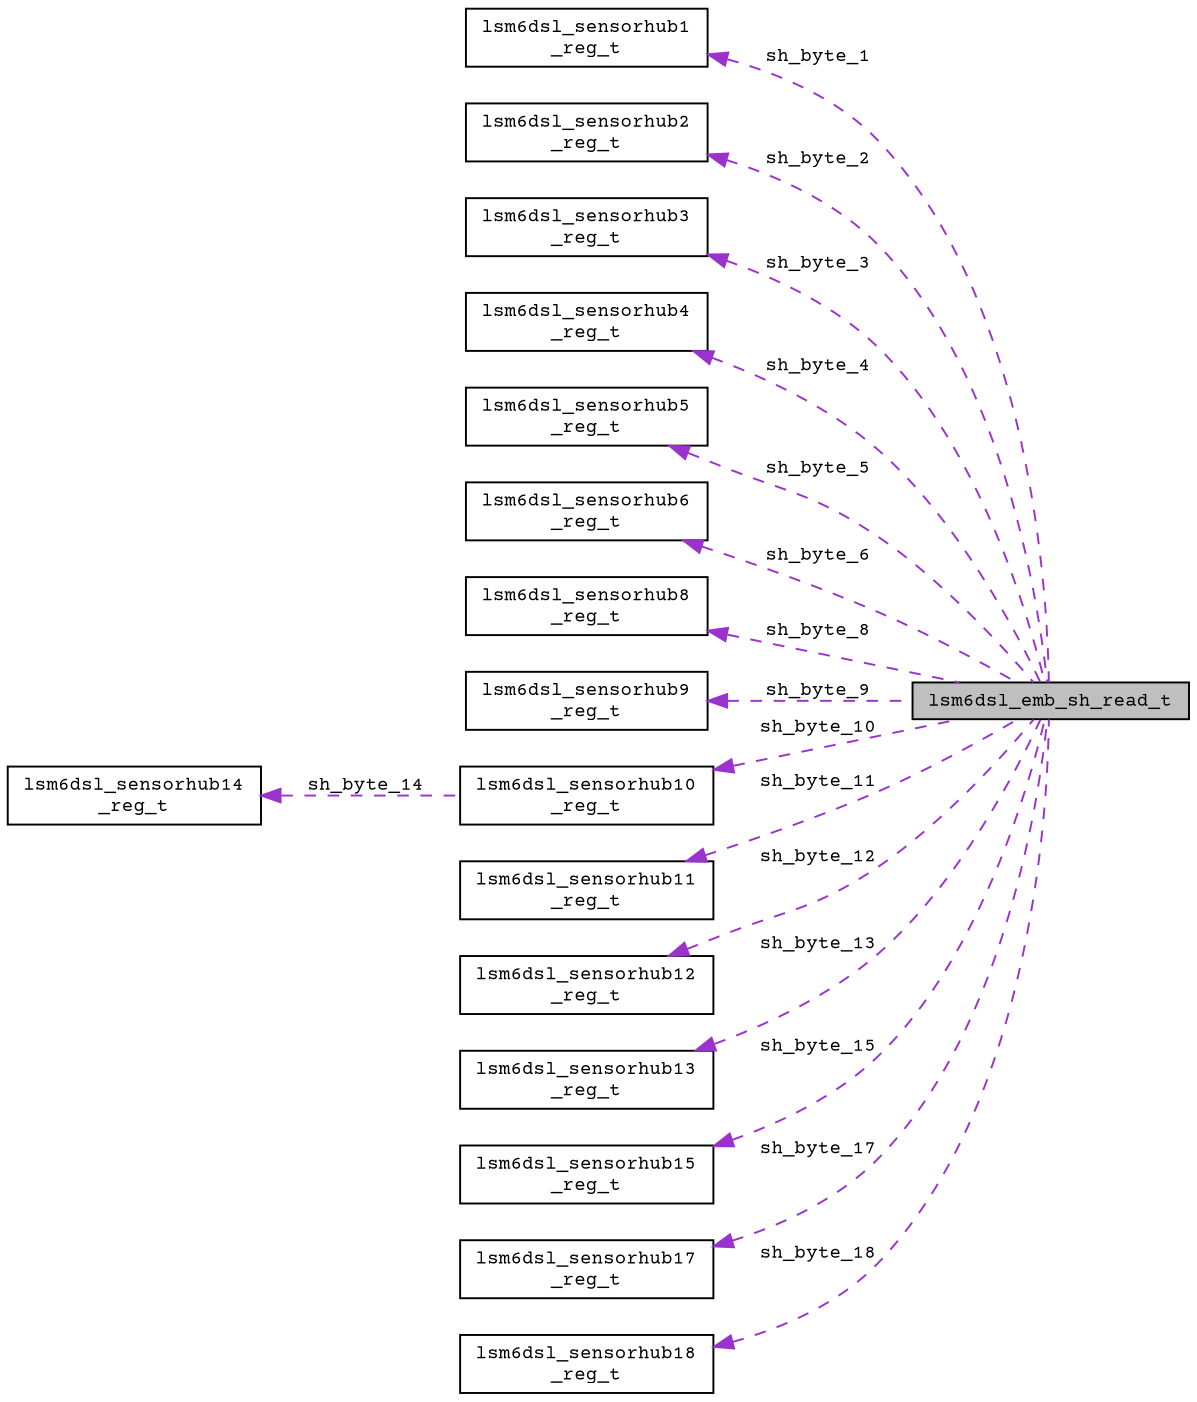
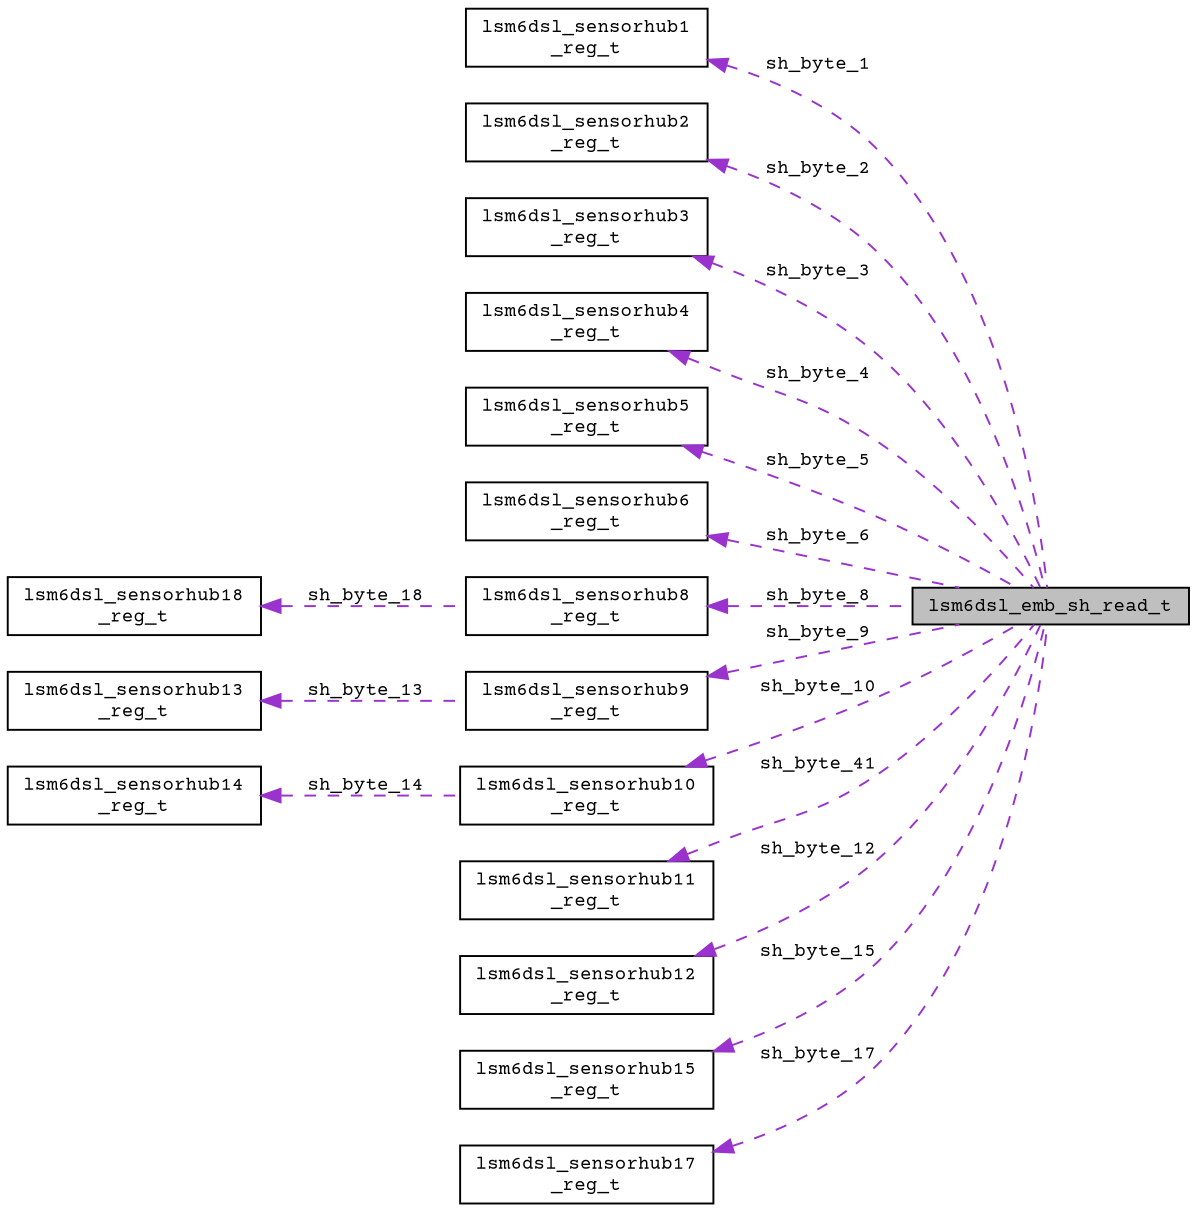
edge "lsm6dsl_emb_sh_read_t" -> "lsm6dsl_sensorhub11 _reg_t": label " sh_byte_11" -> " sh_byte_41"
edge "lsm6dsl_emb_sh_read_t" -> "lsm6dsl_sensorhub13 _reg_t": now "lsm6dsl_sensorhub9 _reg_t" -> "lsm6dsl_sensorhub13 _reg_t"
edge "lsm6dsl_emb_sh_read_t" -> "lsm6dsl_sensorhub18 _reg_t": now "lsm6dsl_sensorhub8 _reg_t" -> "lsm6dsl_sensorhub18 _reg_t"
